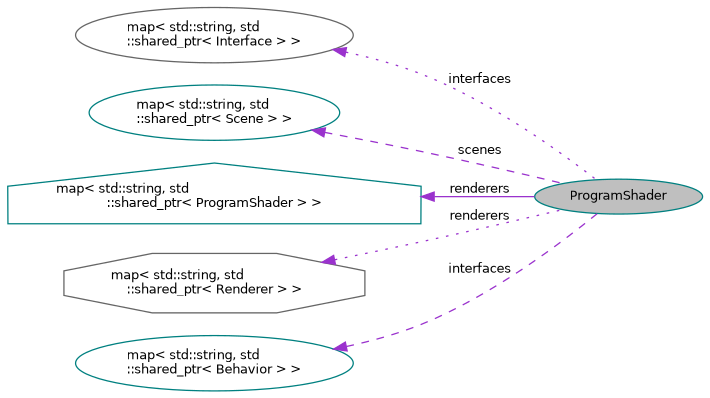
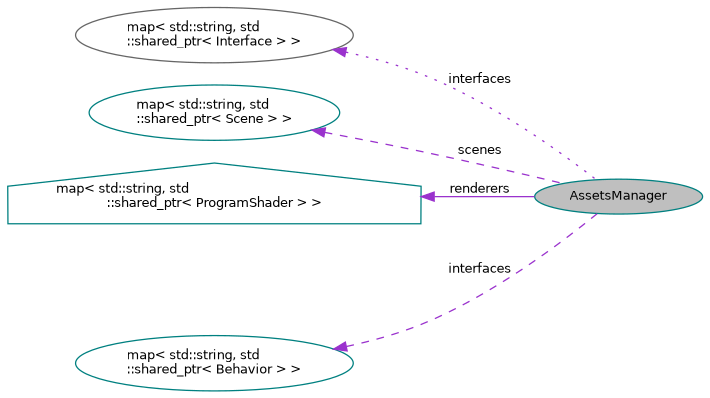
node "ProgramShader": label "ProgramShader" -> "AssetsManager"
node "map< std::string, std ::shared_ptr< Renderer > >": removed
